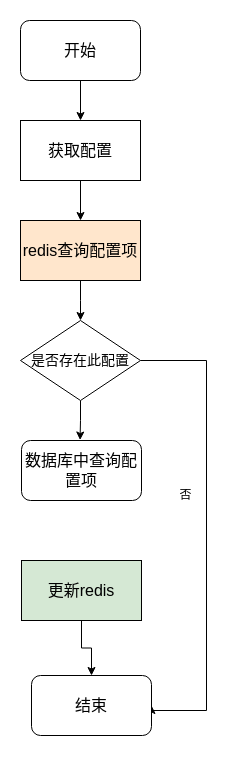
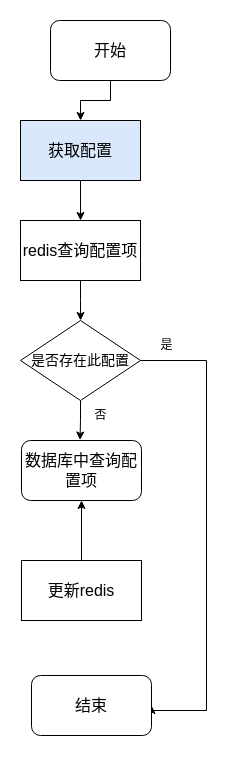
node "开始": moved (81, 51) -> (111, 51)
node "获取配置": fillcolor #ffffff -> #dae8fc
node "redis查询配置项": fillcolor #ffe6cc -> #ffffff
node "是": added
node "否": moved (186, 496) -> (101, 416)
node "更新redis": fillcolor #d5e8d4 -> #ffffff
edge "更新redis" -> "结束": now "更新redis" -> "数据库中查询配置项"
